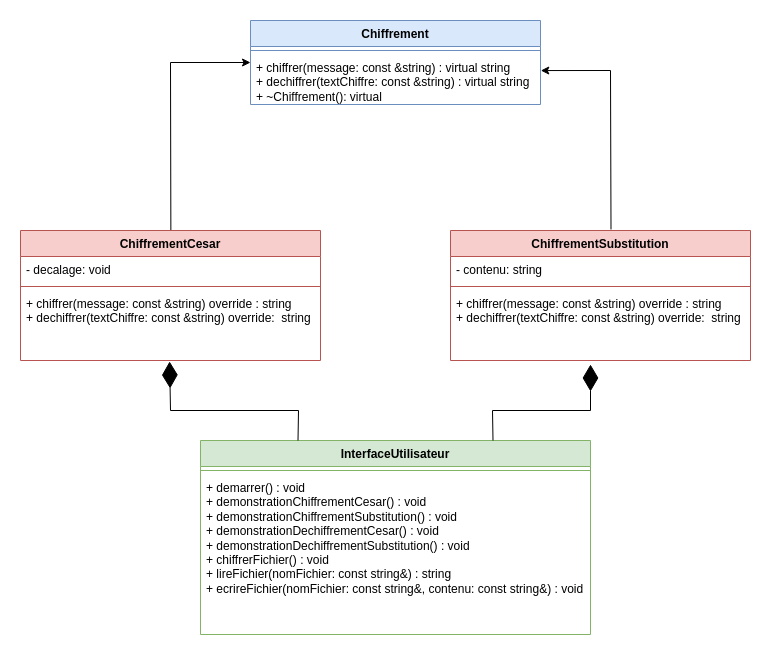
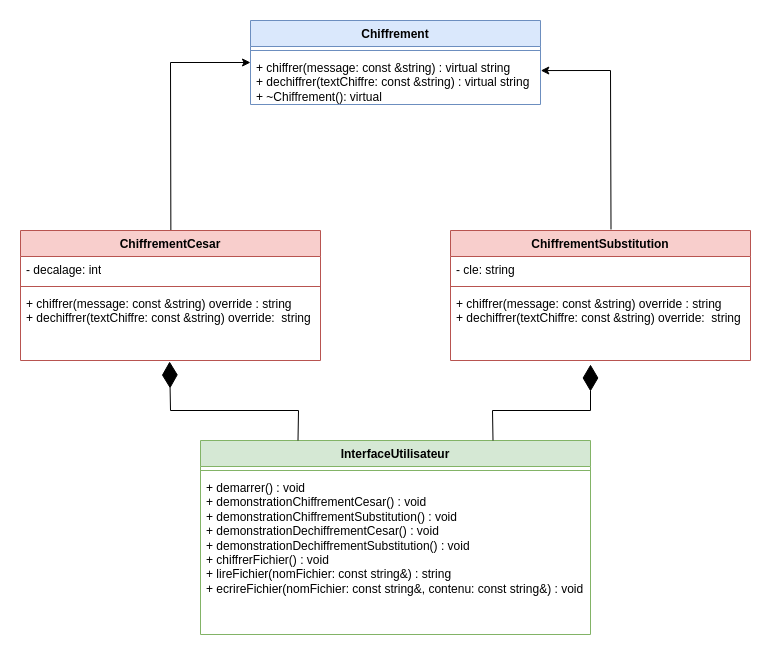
node "- decalage: void": label "- decalage: void" -> "- decalage: int"
node "- contenu: string": label "- contenu: string" -> "- cle: string"
